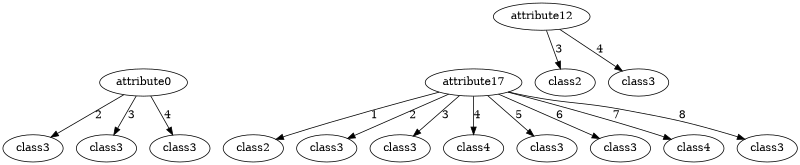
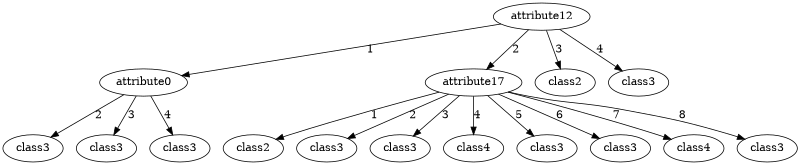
edge "attribute12" -> "attribute17": added, label "2"
edge "attribute12" -> "attribute0": added, label "1"
